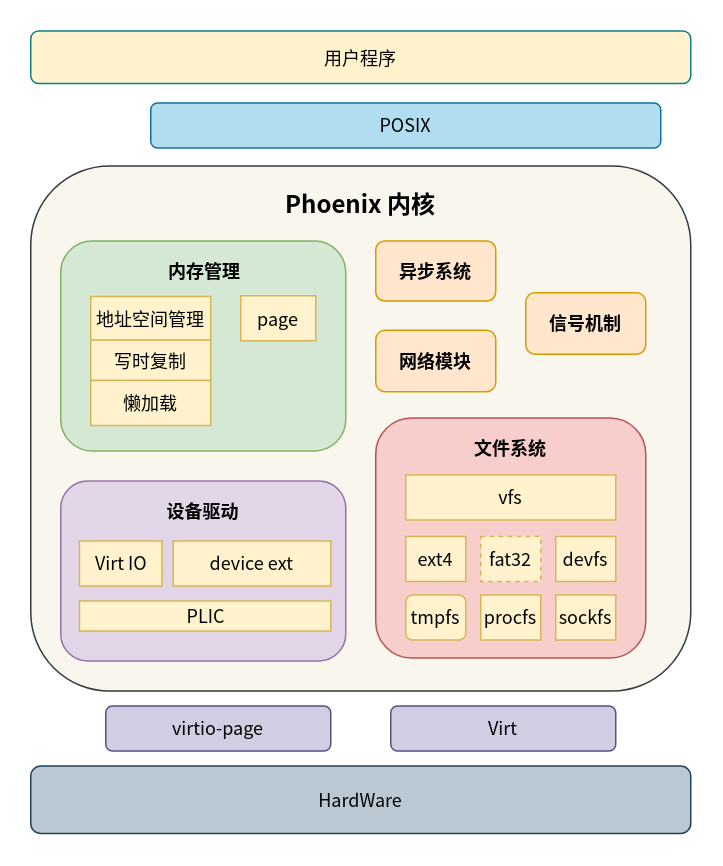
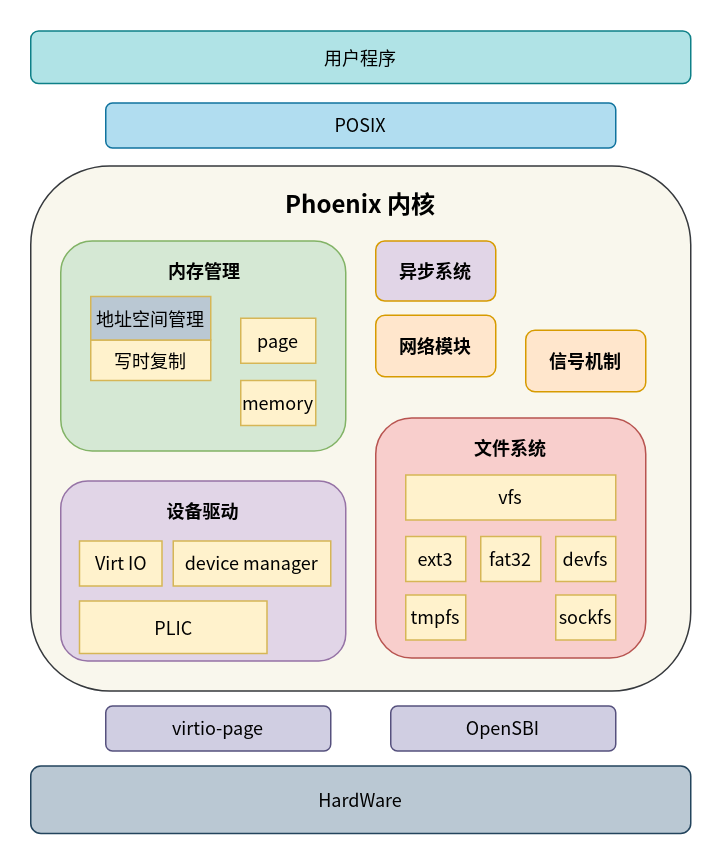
node "用户程序": fillcolor #fff2cc -> #b0e3e6
node "POSIX": moved (406, 125) -> (361, 125)
node "异步系统": fillcolor #ffe6cc -> #e1d5e7
node "地址空间管理": fillcolor #fff2cc -> #bac8d3
node "page": moved (278, 318) -> (278, 341)
node "信号机制": moved (586, 323) -> (586, 361)
node "网络模块": moved (436, 361) -> (436, 346)
node "懒加载": removed
node "memory": added
node "ext4": label "ext4" -> "ext3"
node "fat32": style dashed -> solid
node "device ext": label "device ext" -> "device manager"
node "PLIC": size 251x30 -> 188x53
node "tmpfs": shape rounded rectangle -> rectangle
node "procfs": removed
node "Virt": label "Virt" -> "OpenSBI"
